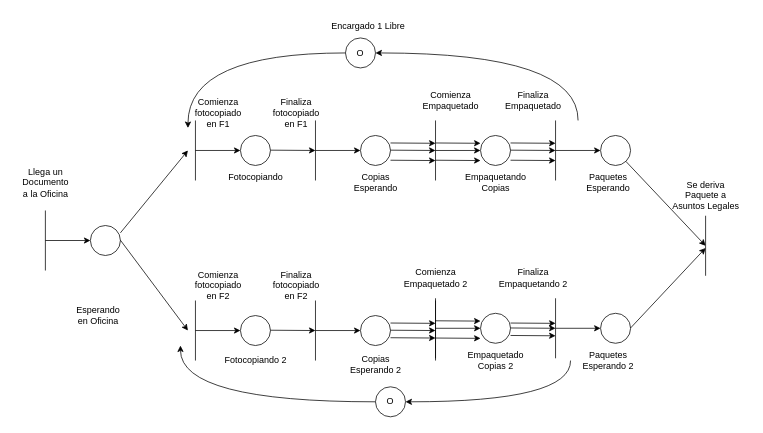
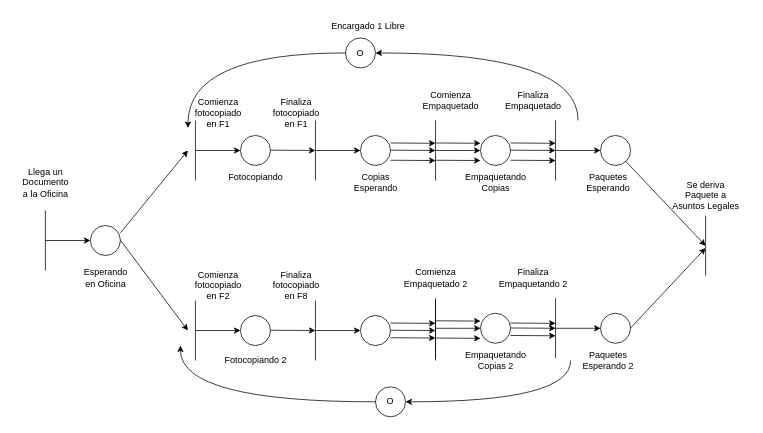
node "Finaliza fotocopiado en F2": label "Finaliza fotocopiado en F2" -> "Finaliza fotocopiado en F8"
node "Esperando en Oficina": moved (98, 315) -> (105, 278)
node "Empaquetado Copias 2": label "Empaquetado Copias 2" -> "Empaquetando Copias 2"
node "Copias Esperando 2": removed
